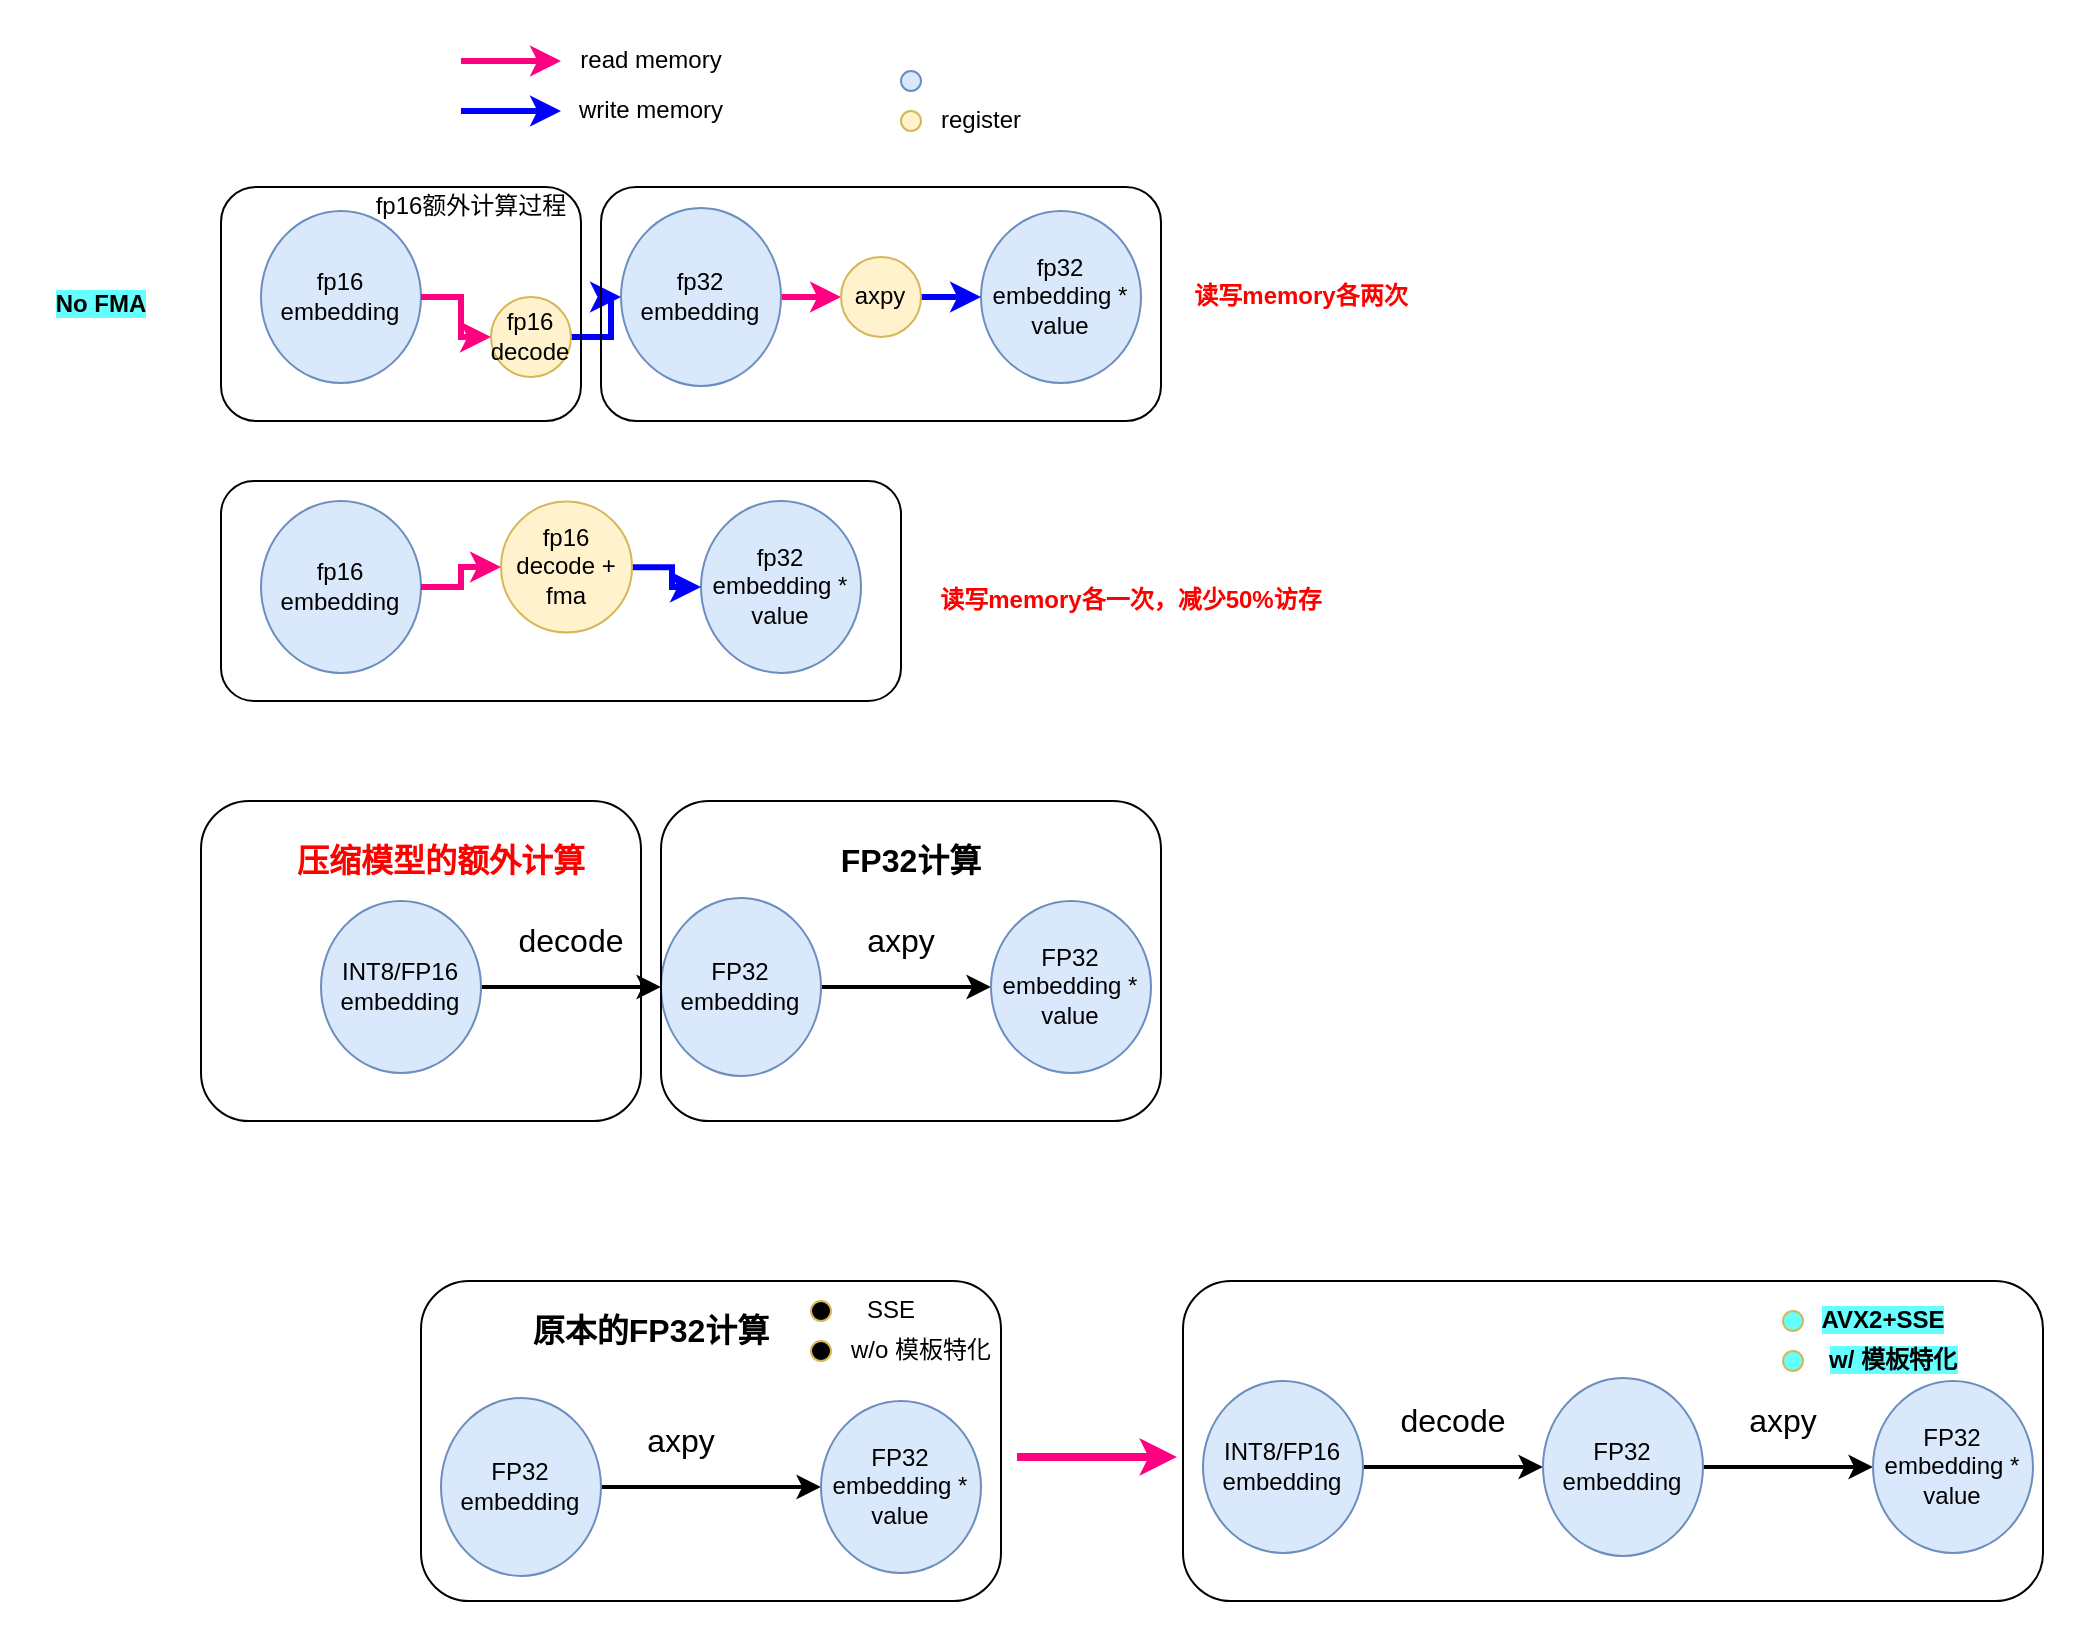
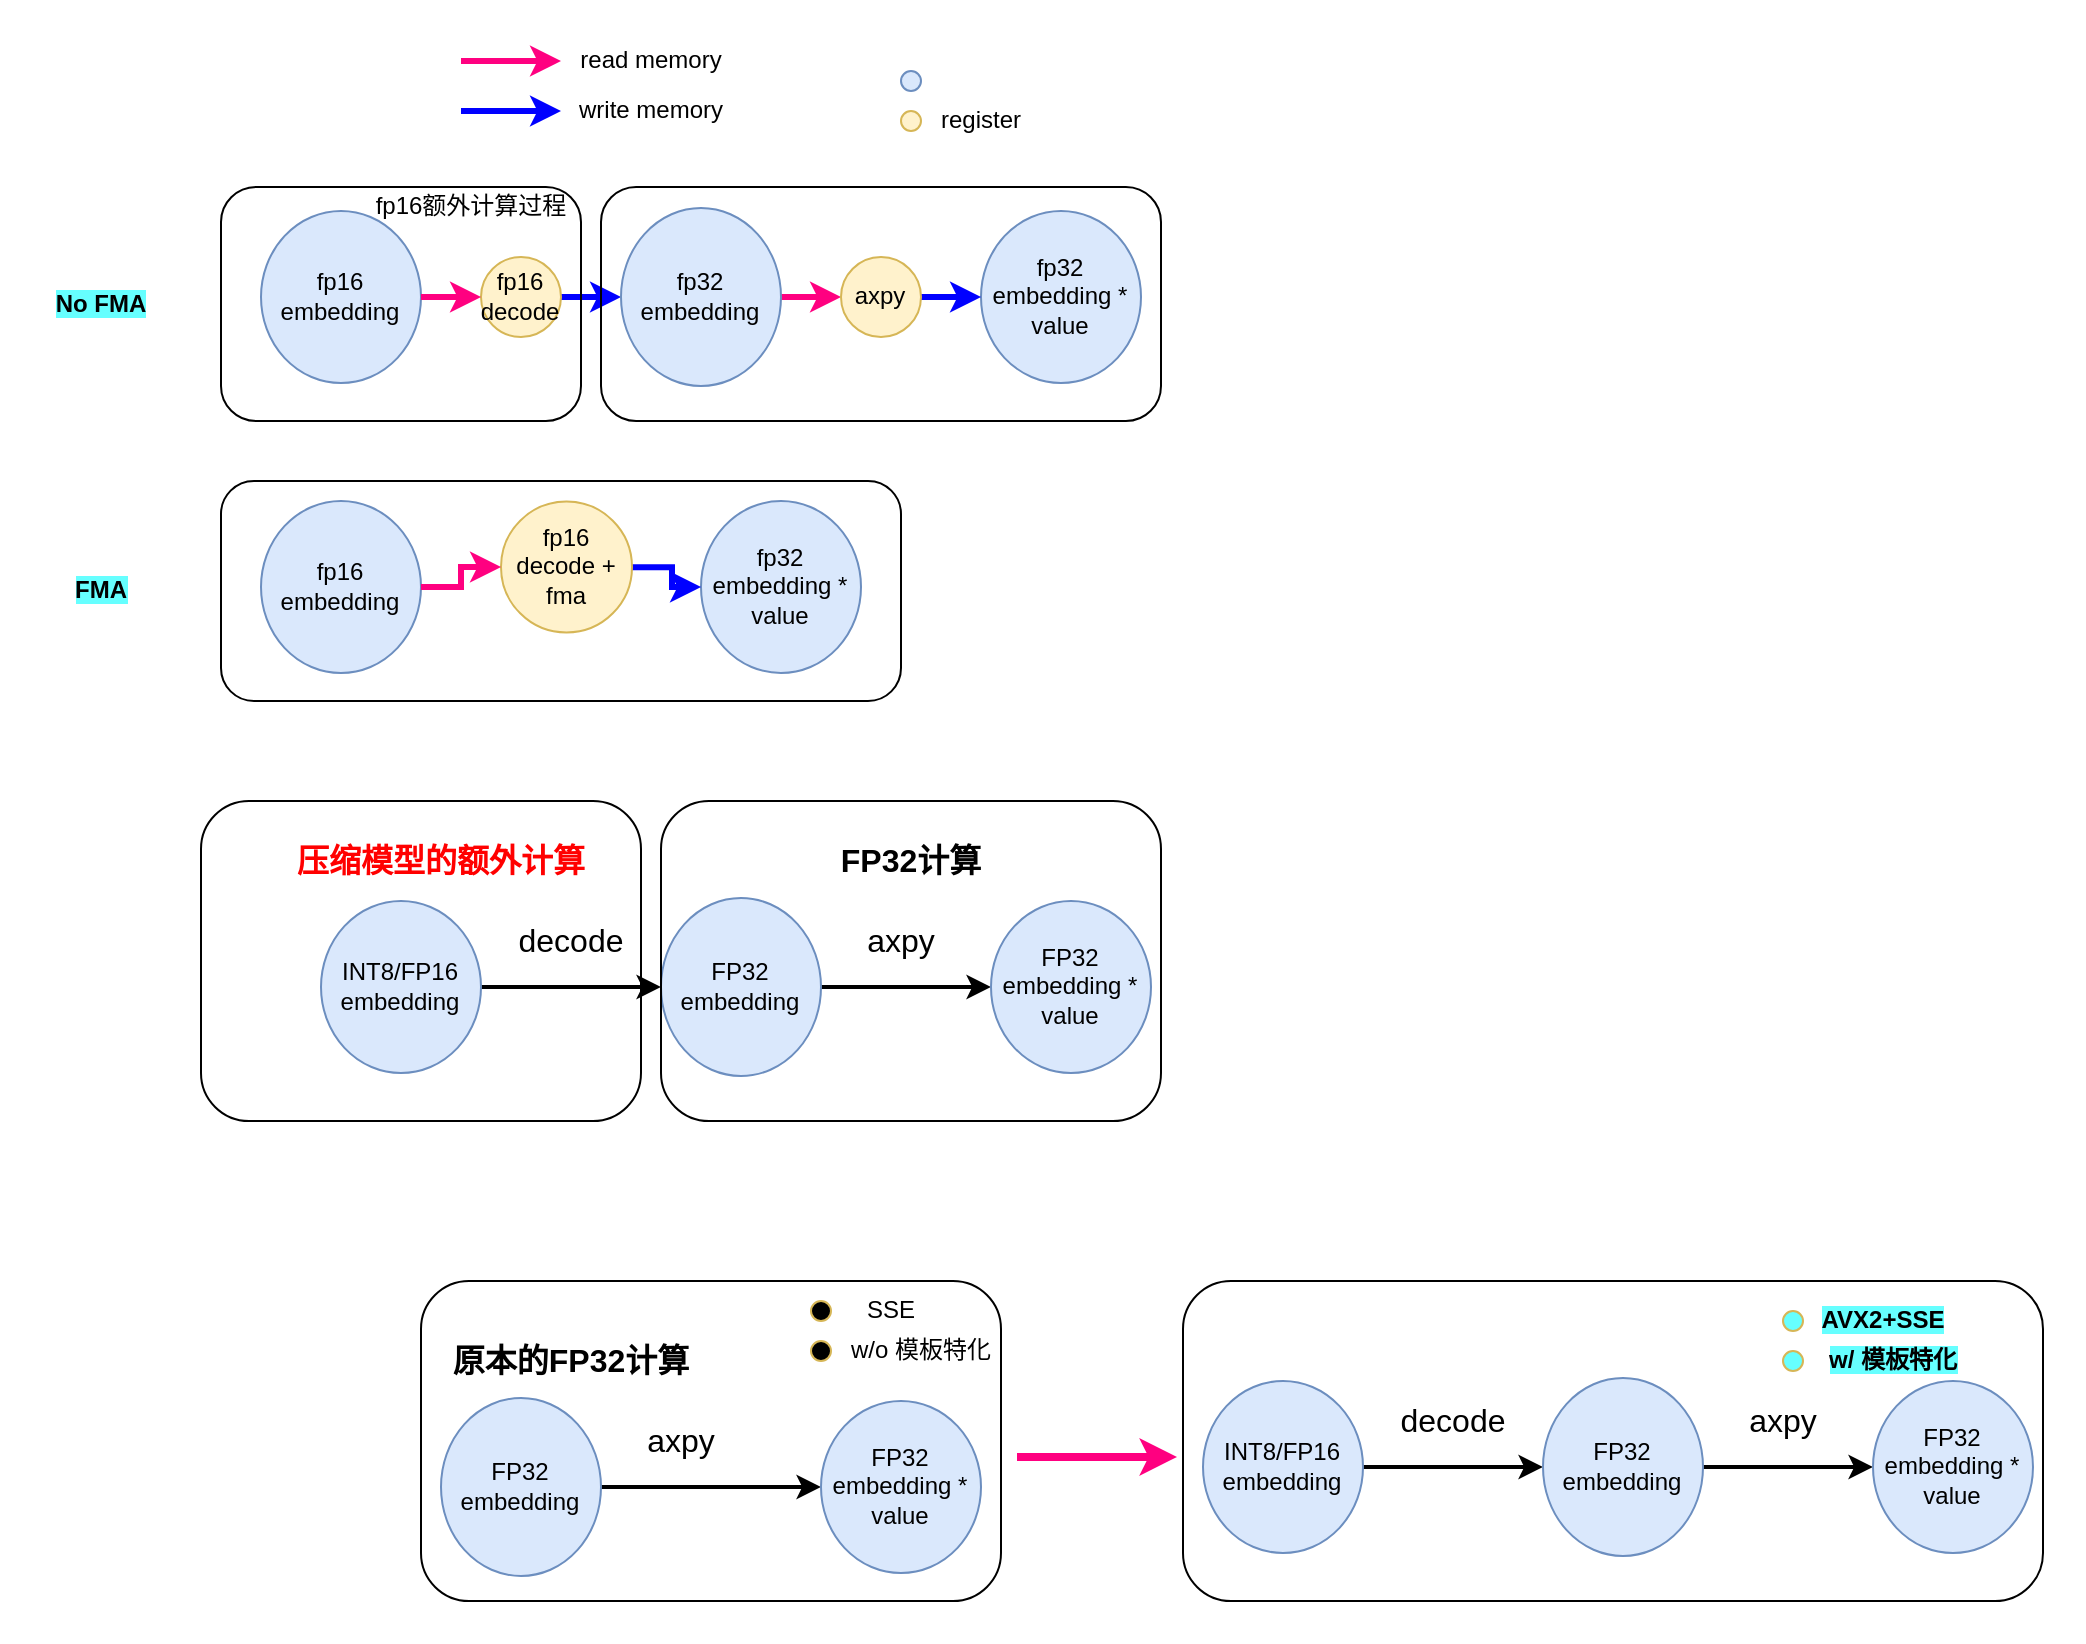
node "读写memory各两次": removed
node "fp16 decode": moved (531, 337) -> (521, 297)
node "FMA": added
node "读写memory各一次，减少50%访存": removed
node "原本的FP32计算": moved (651, 1331) -> (571, 1361)
